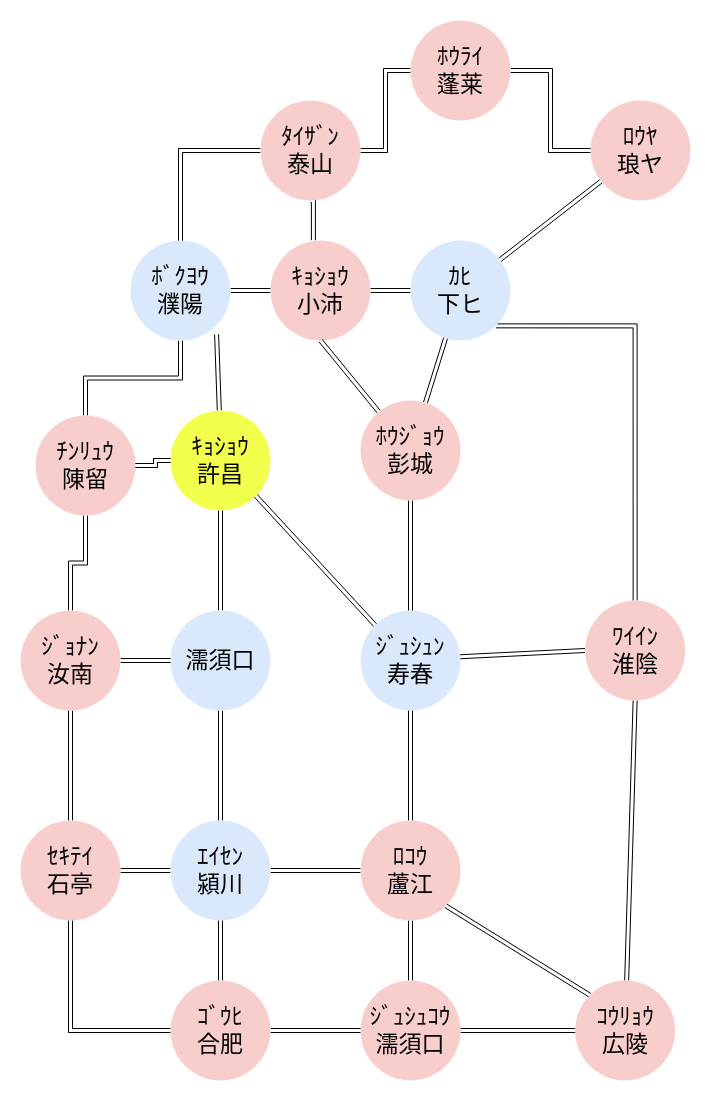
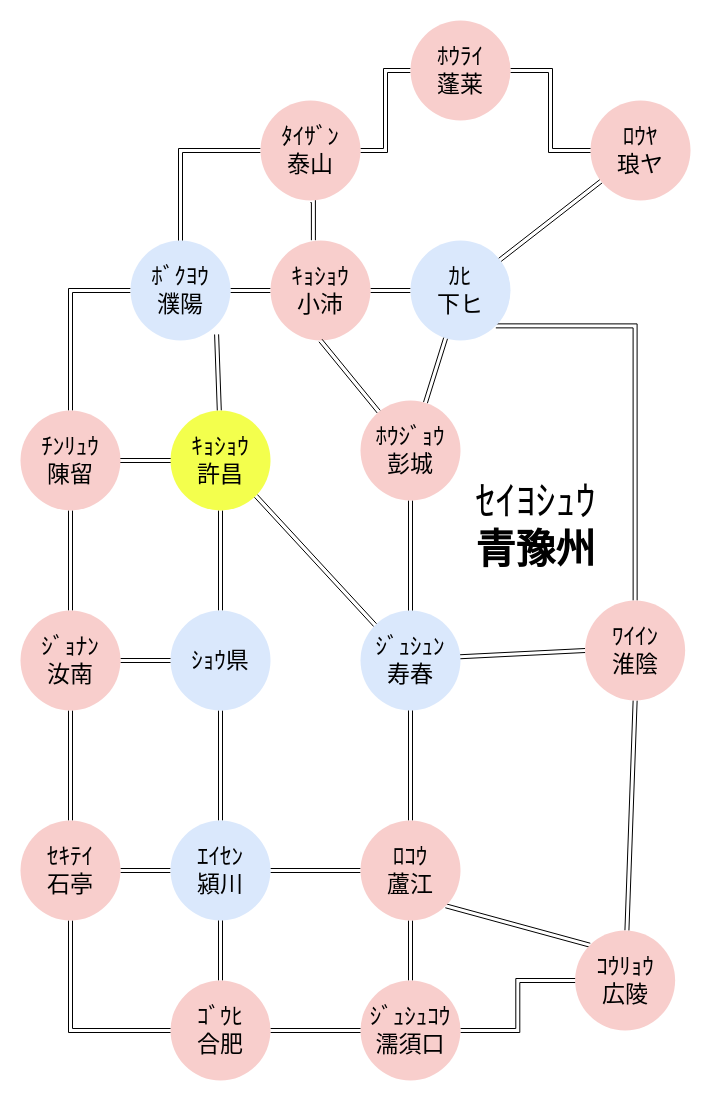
node "ﾁﾝﾘｭｳ 陳留": moved (86, 466) -> (71, 461)
node "ｾｲﾖｼｭｳ青豫州": added
node "濡須口": label "濡須口" -> "ｼｮｳ県"
node "ｺｳﾘｮｳ 広陵": moved (625, 1031) -> (625, 981)
